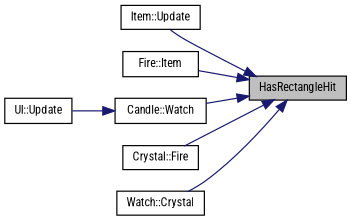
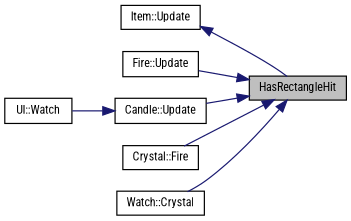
edge "Item::Update" -> "HasRectangleHit": reversed
node "Fire::Item": label "Fire::Item" -> "Fire::Update"
node "UI::Update": label "UI::Update" -> "UI::Watch"
node "Candle::Watch": label "Candle::Watch" -> "Candle::Update"
